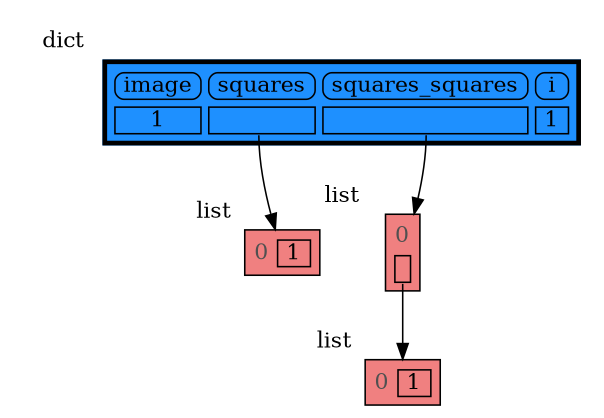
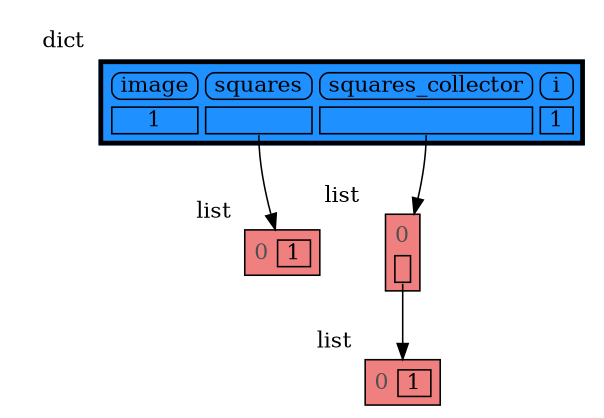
node "image": text "squares_squares" -> "squares_collector"
